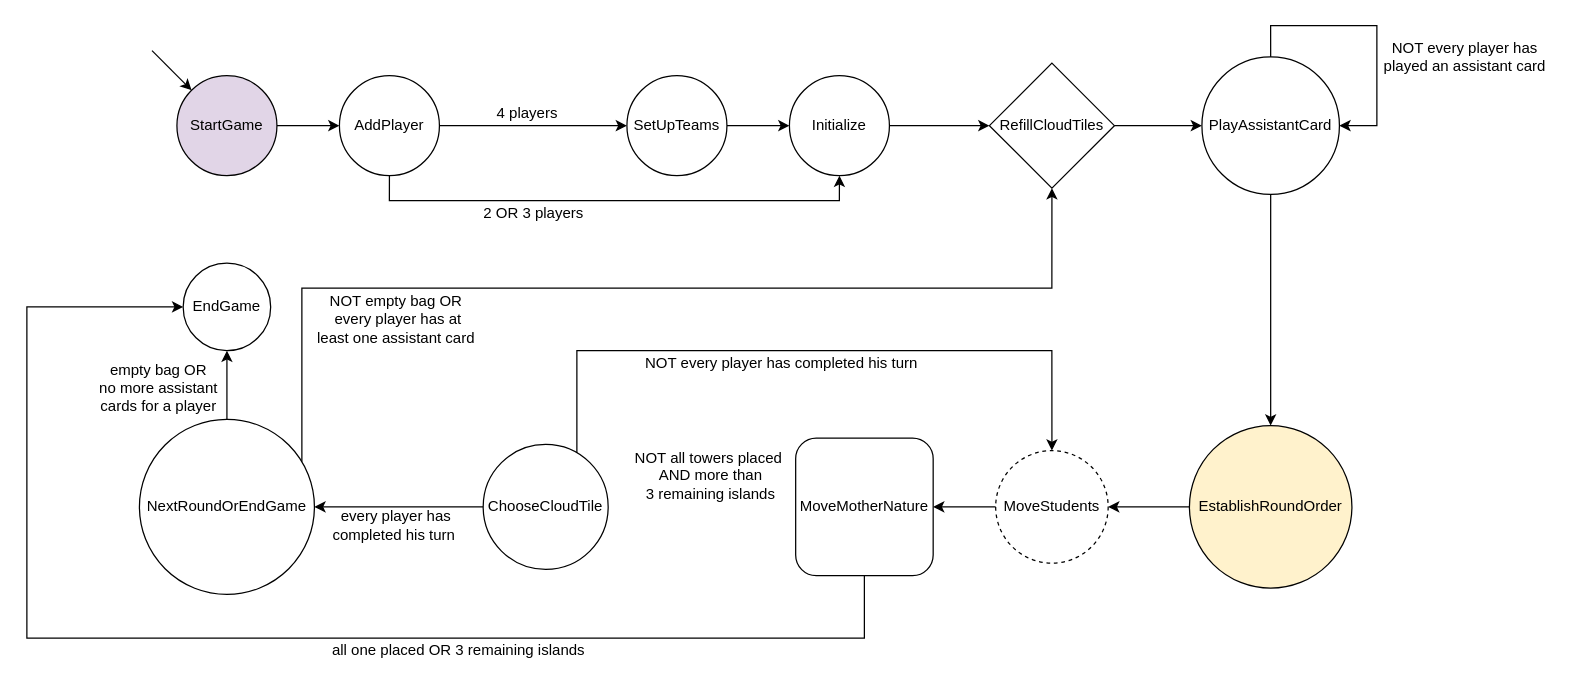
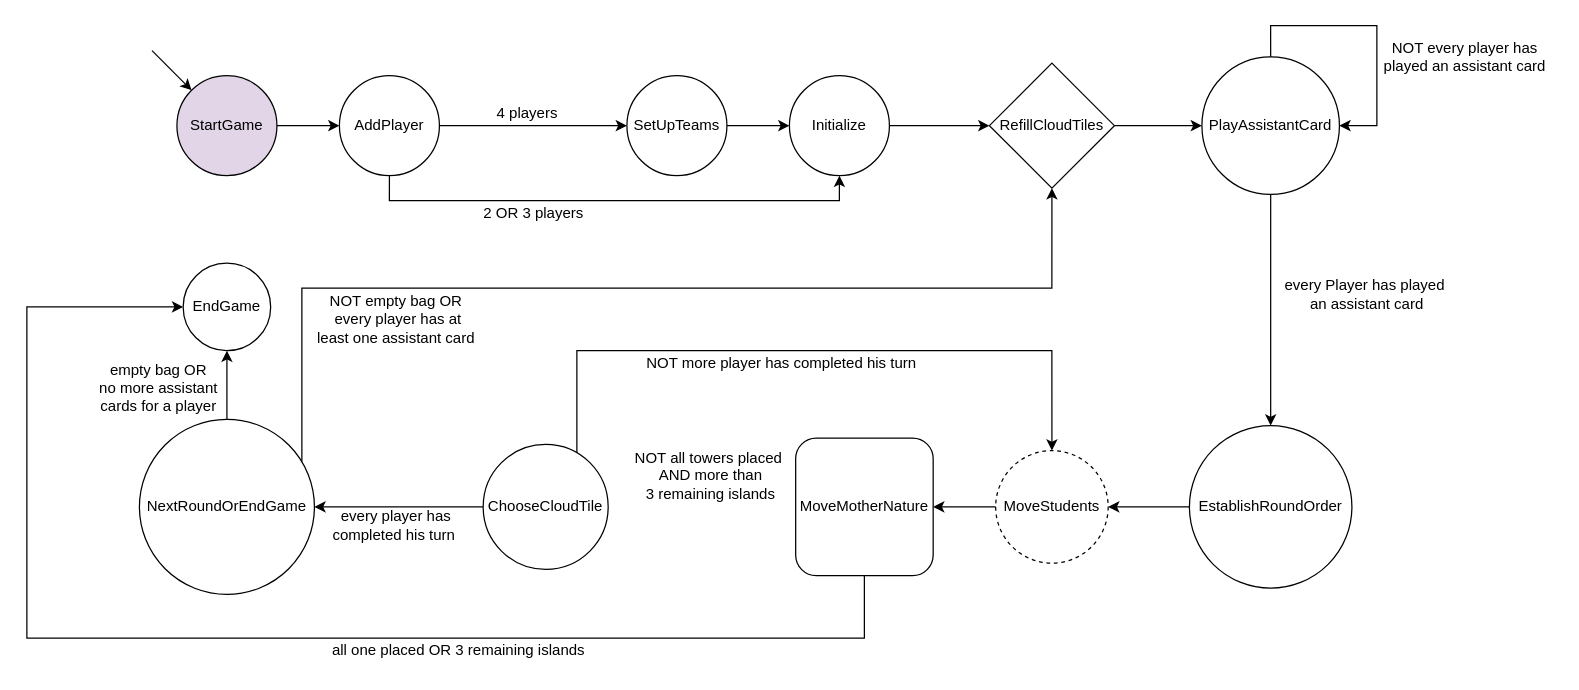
node "every Player has played an assistant card": added
node "NOT every player has completed his turn": label "NOT every player has completed his turn" -> "NOT more player has completed his turn"
node "EstablishRoundOrder": fillcolor #fff2cc -> #ffffff
